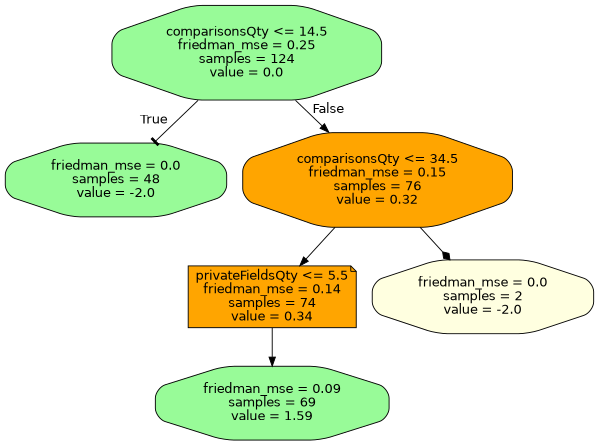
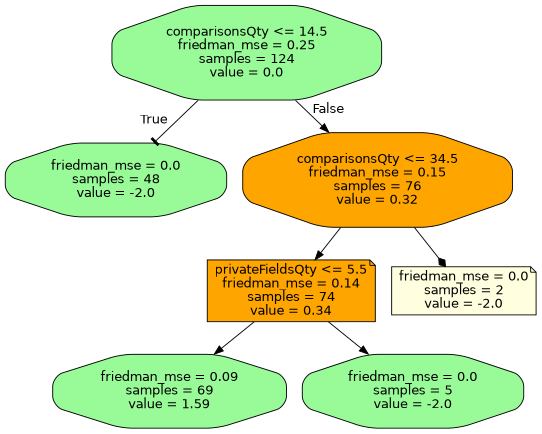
node "friedman_mse = 0.0 samples = 2 value = -2.0": shape octagon -> note
node "friedman_mse = 0.0 samples = 5 value = -2.0": added
